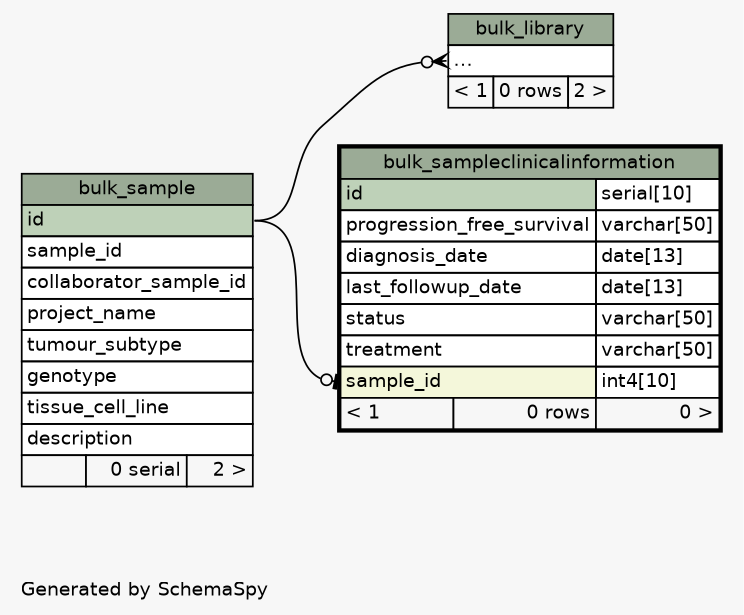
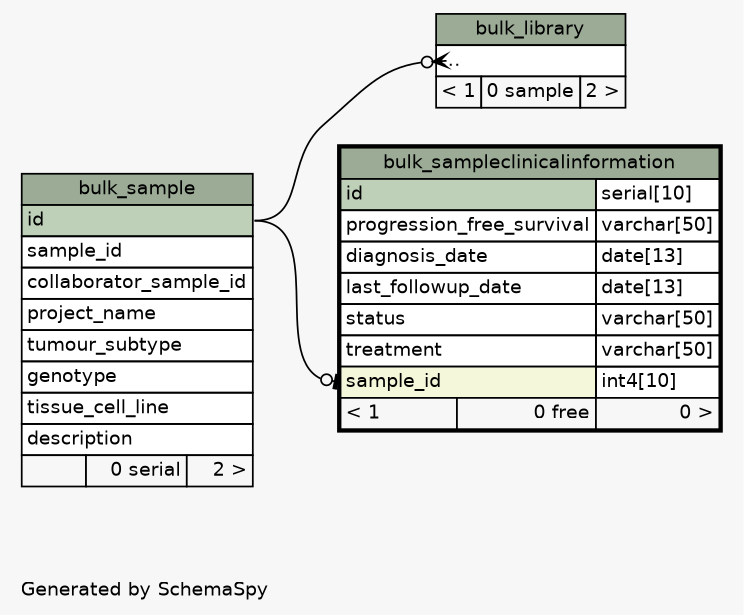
node "bulk_library": text "0 rows" -> "0 sample"
node "bulk_sampleclinicalinformation": text "0 rows" -> "0 free"
